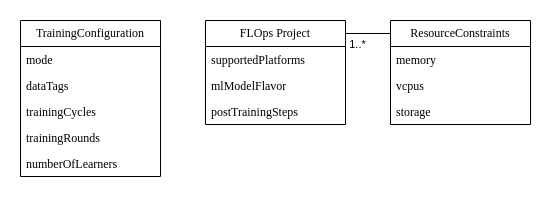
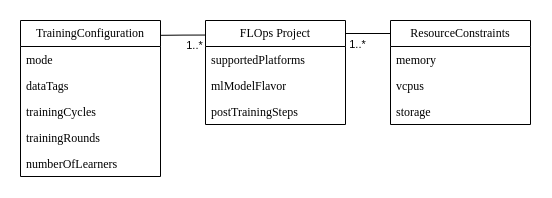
edge "FLOps Project" -- "TrainingConfiguration": added, label "1..*"
